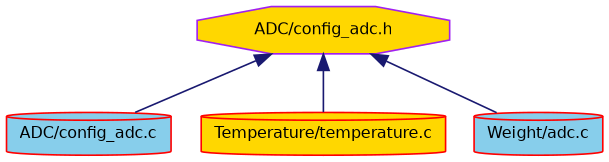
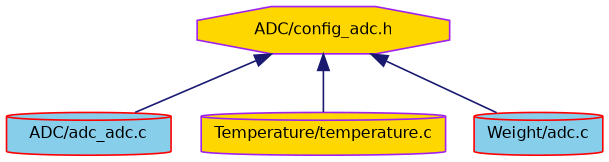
node "ADC/config_adc.c": label "ADC/config_adc.c" -> "ADC/adc_adc.c"
node "Temperature/temperature.c": color red -> purple
